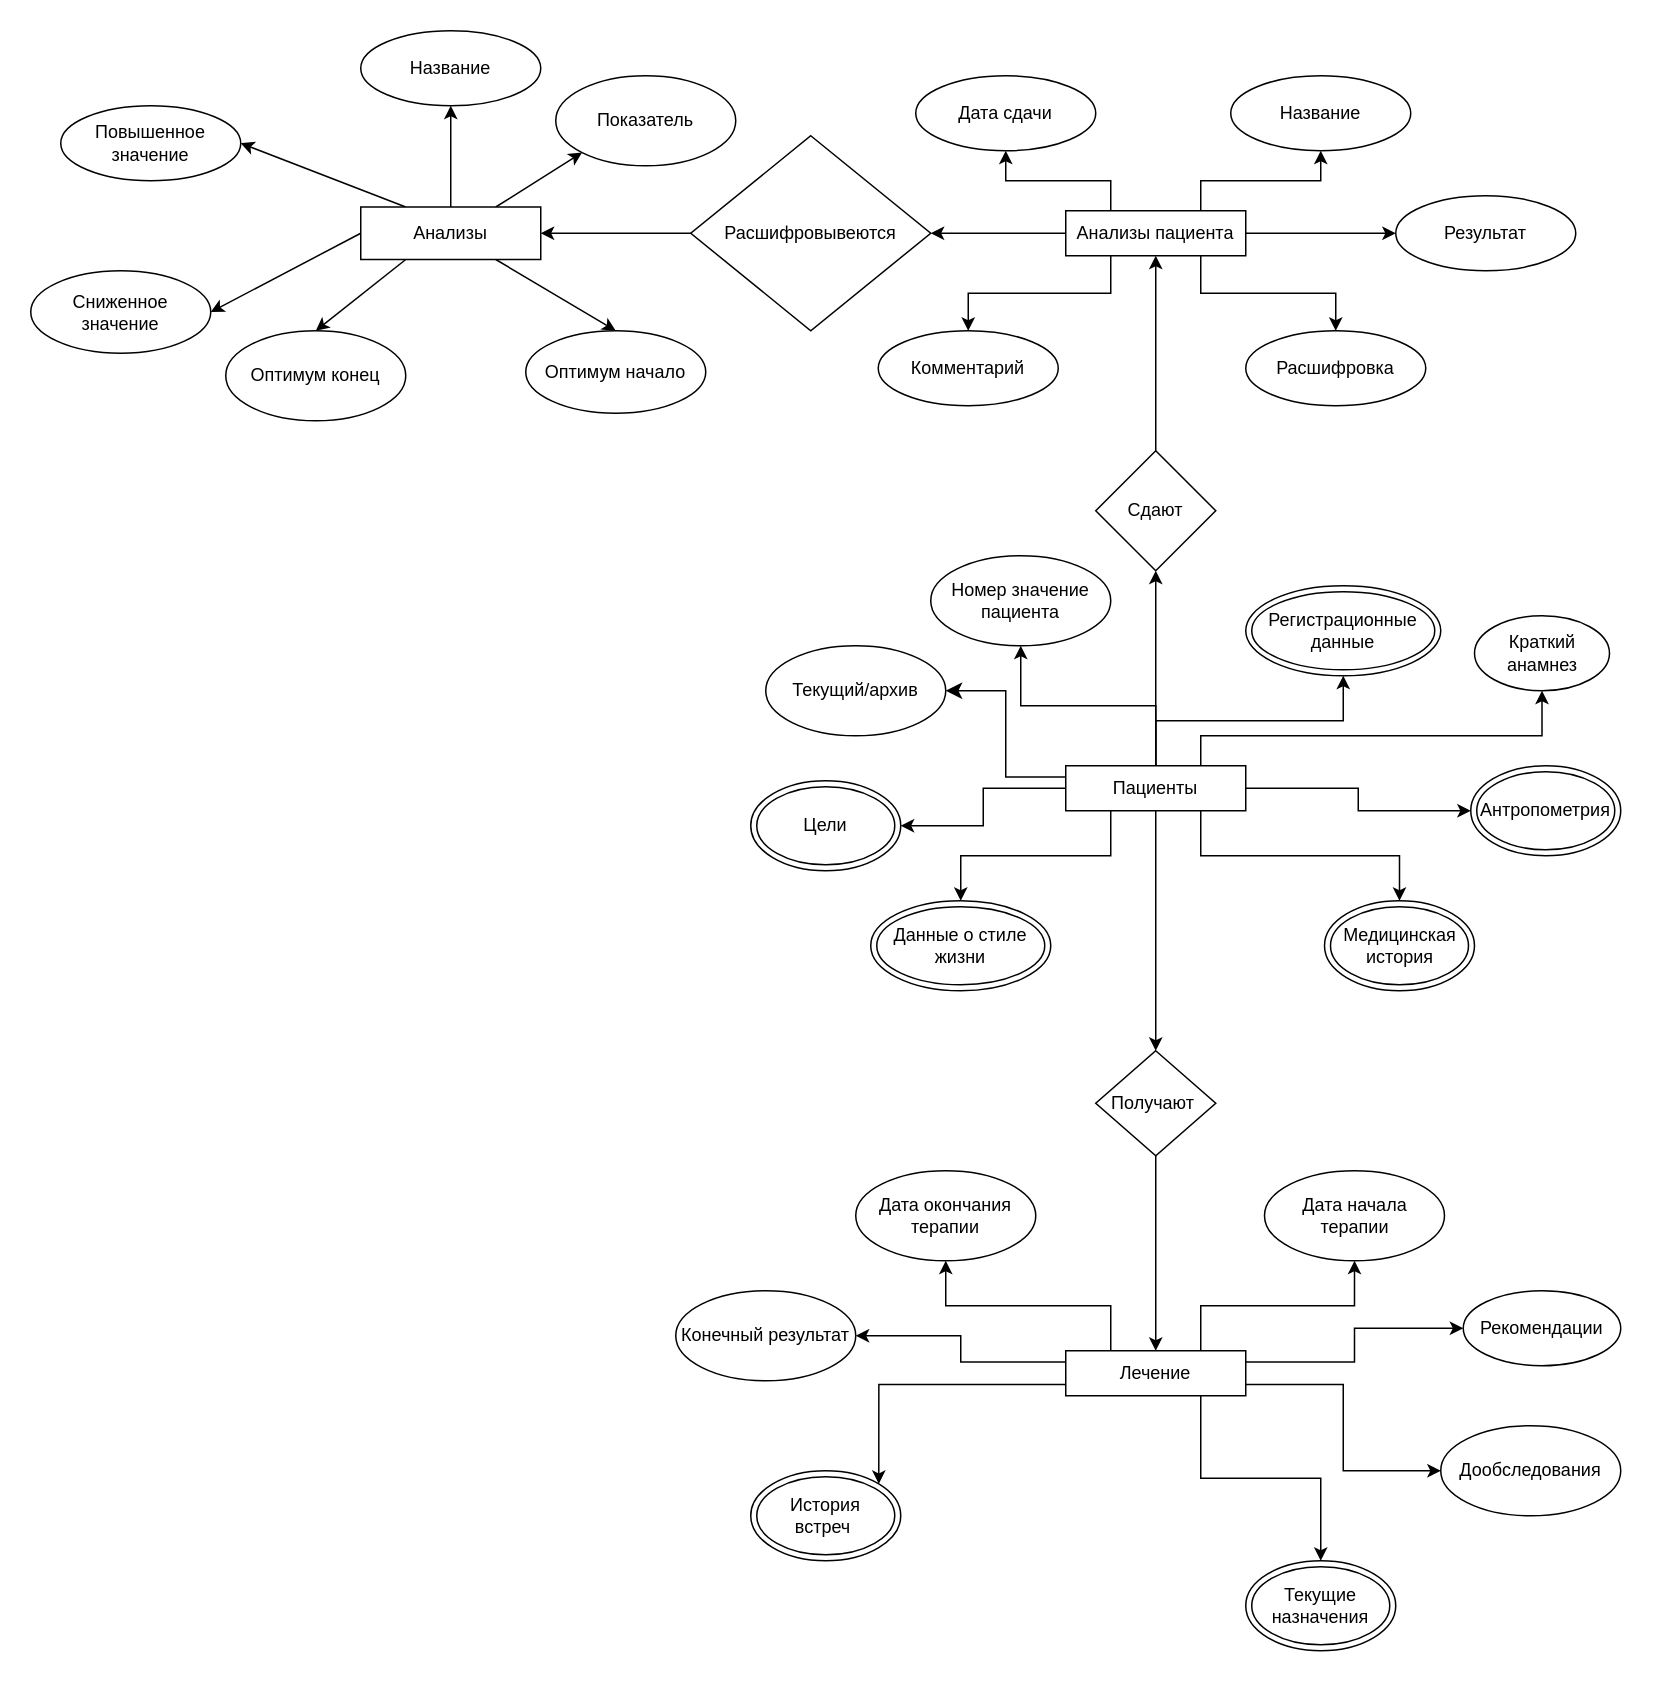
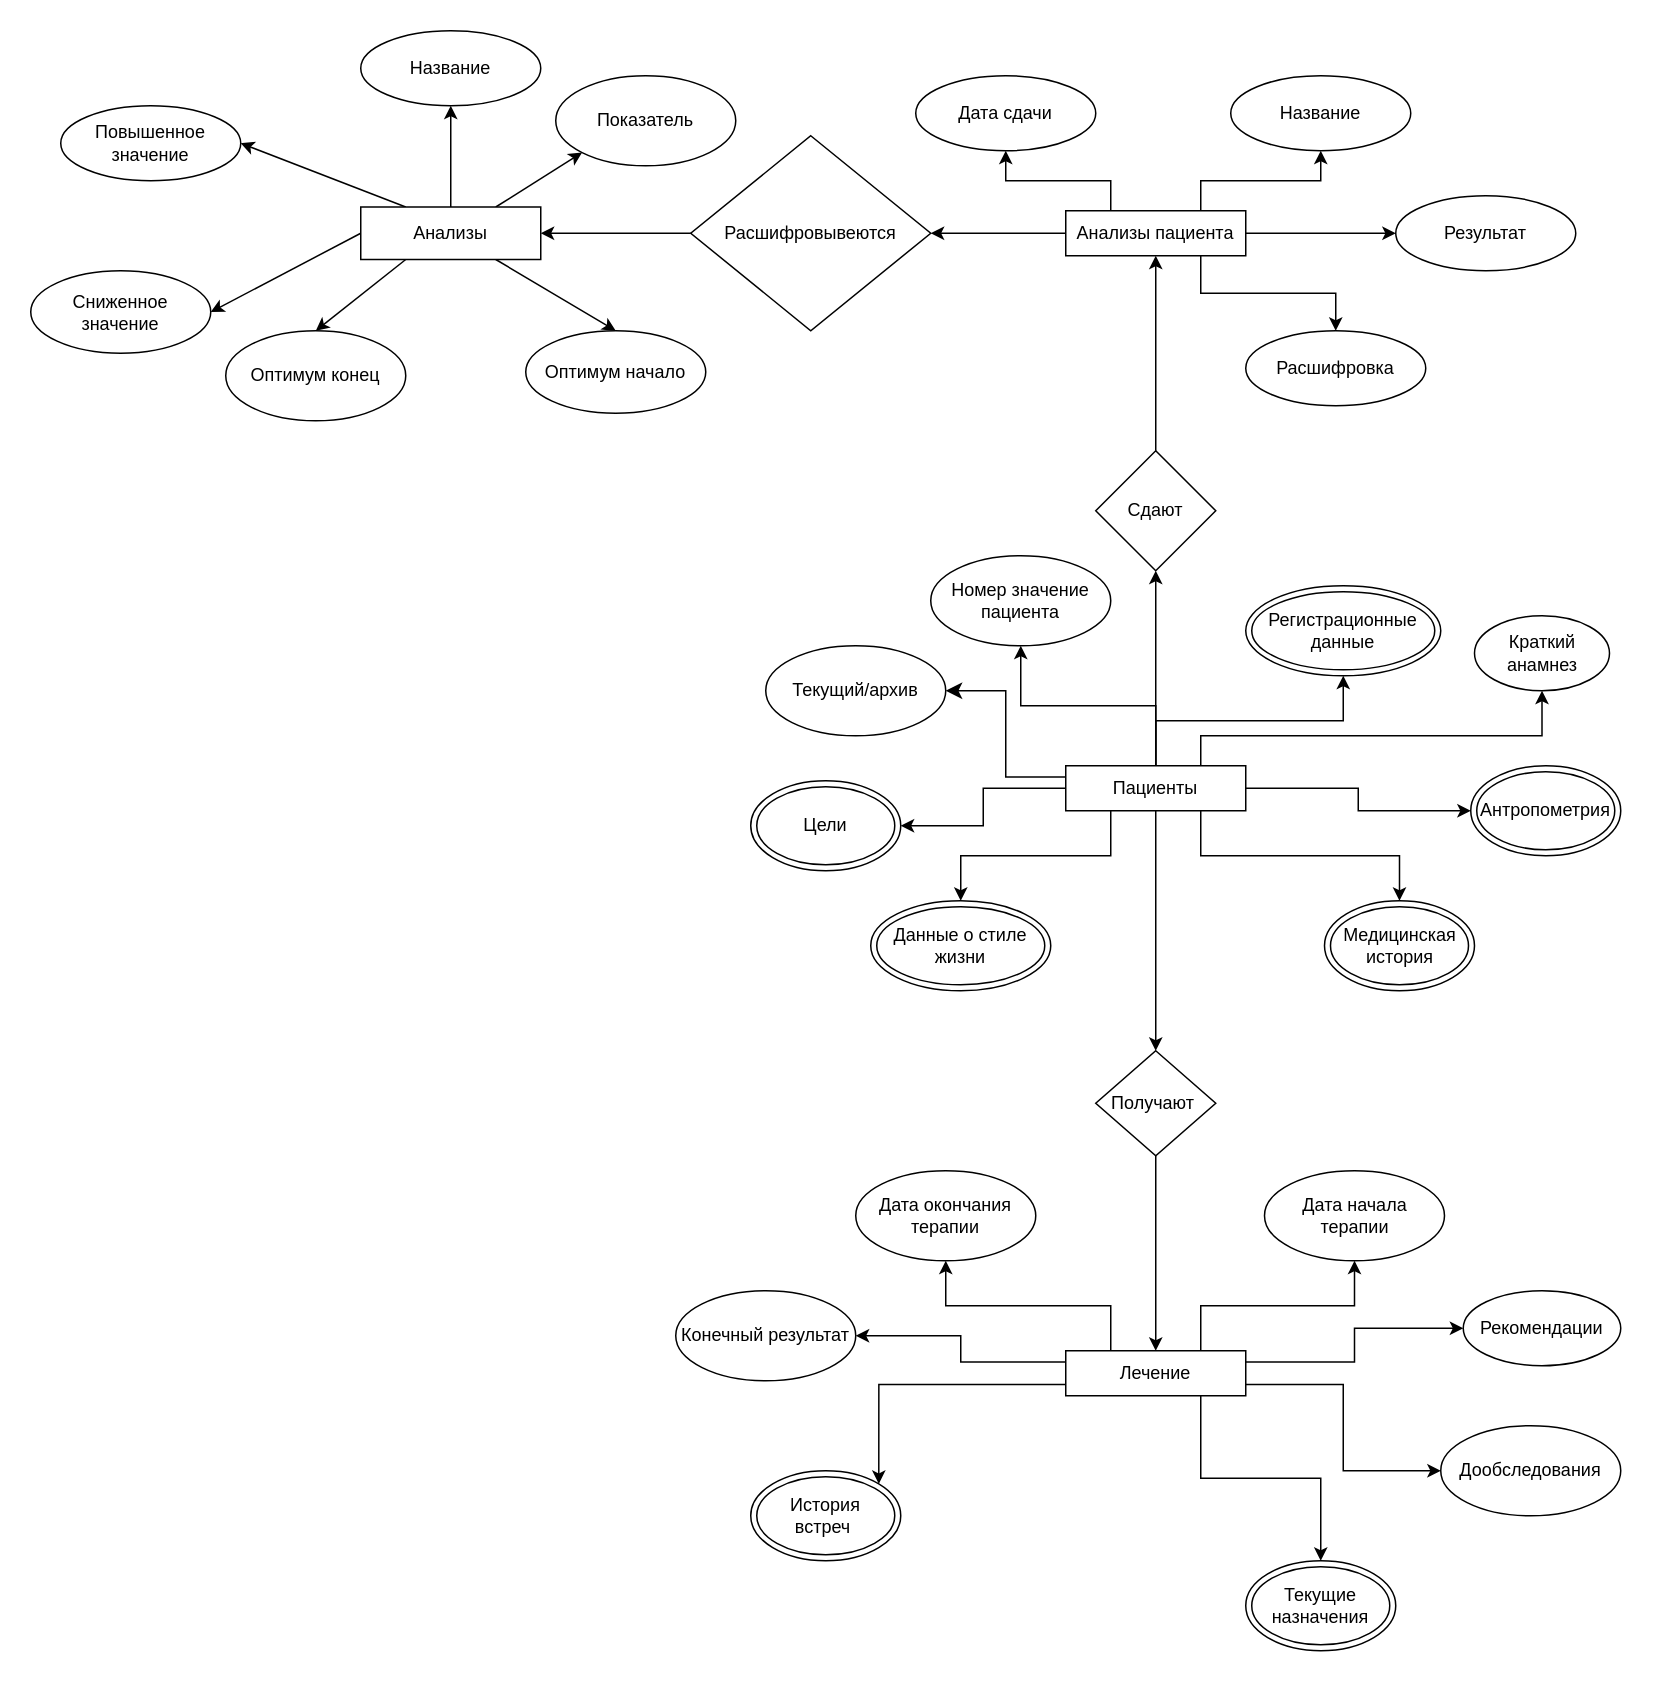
edge "Анализы пациента" -> "Комментарий": removed
node "Комментарий": removed
